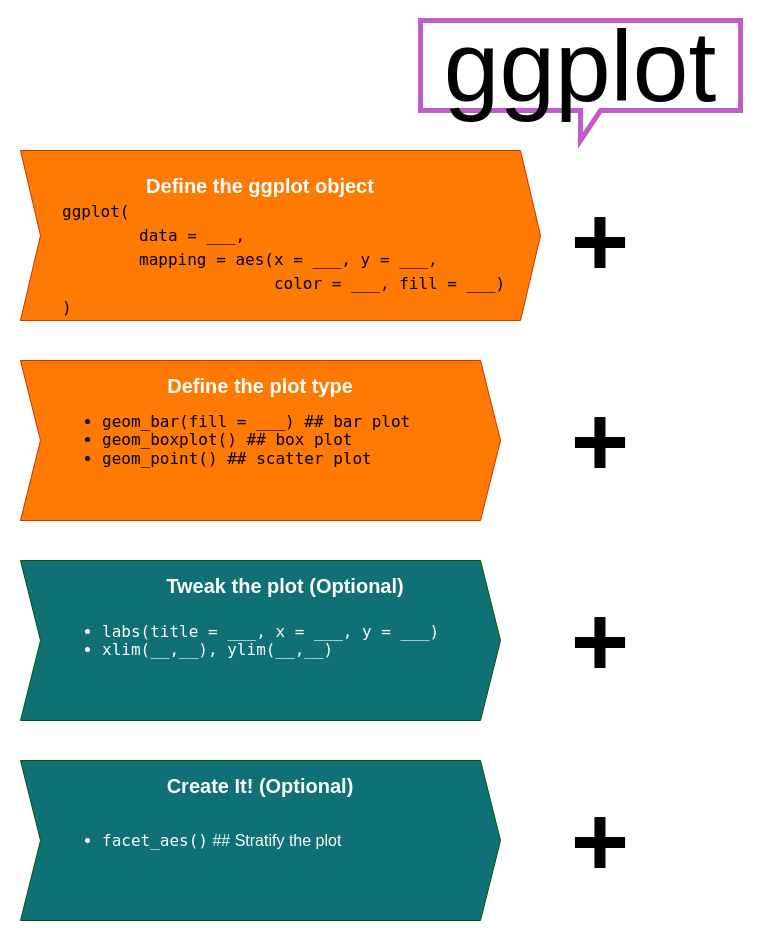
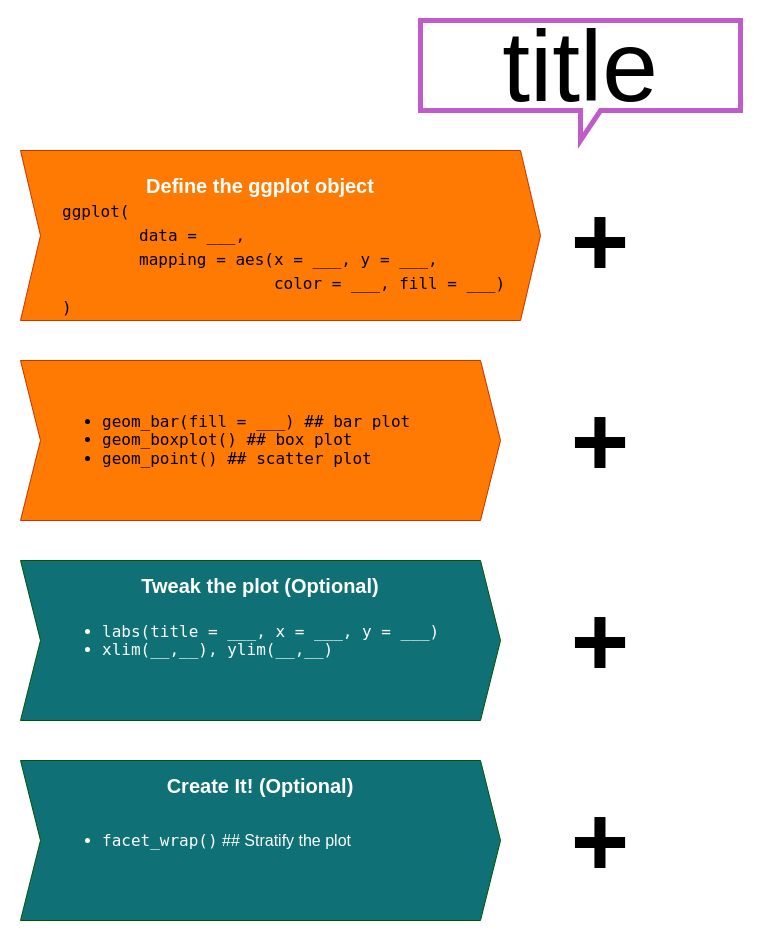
node "ggplot": label "ggplot" -> "title"
node "Define the plot type": removed
node "Tweak the plot (Optional)": moved (286, 586) -> (261, 586)
node "facet_aes() ## Stratify the plot": label "facet_aes() ## Stratify the plot" -> "facet_wrap() ## Stratify the plot"
